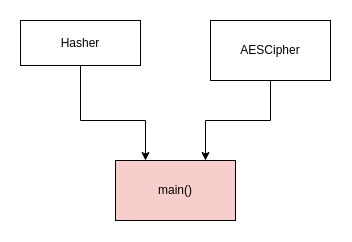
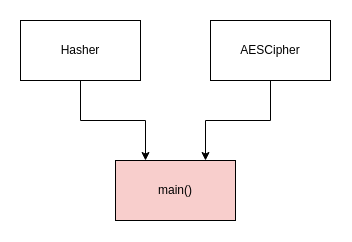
node "Hasher": size 120x45 -> 120x60
